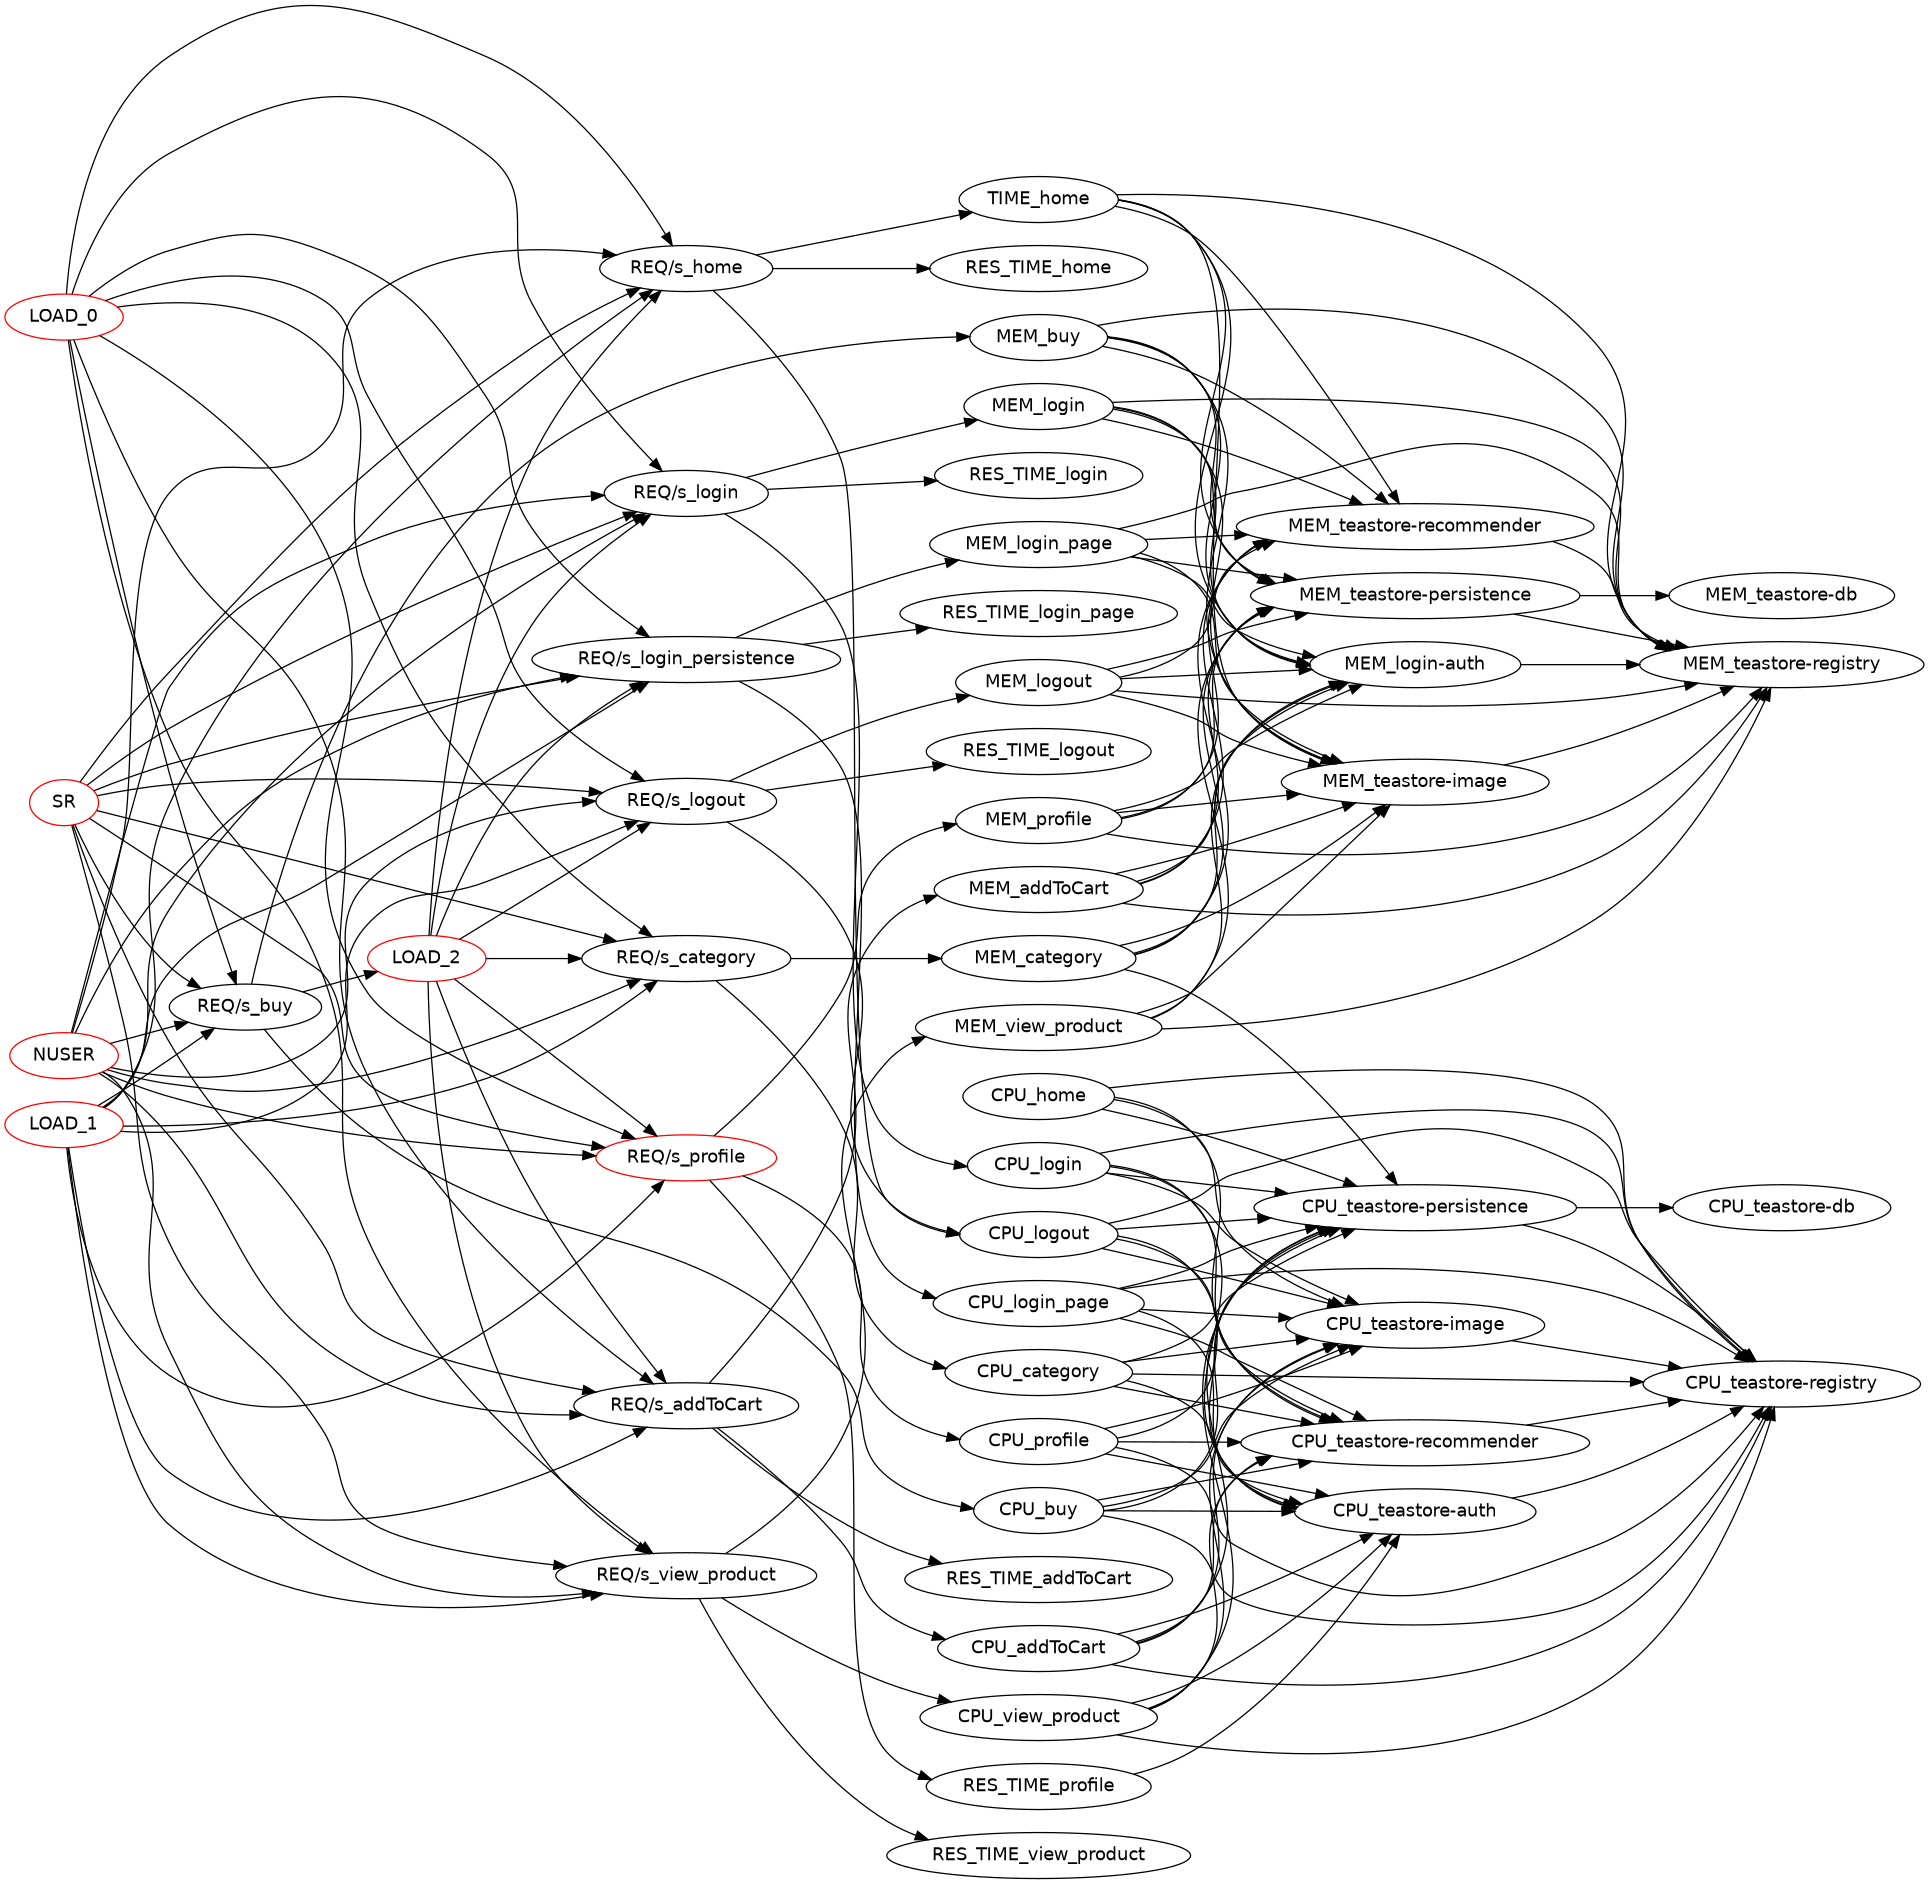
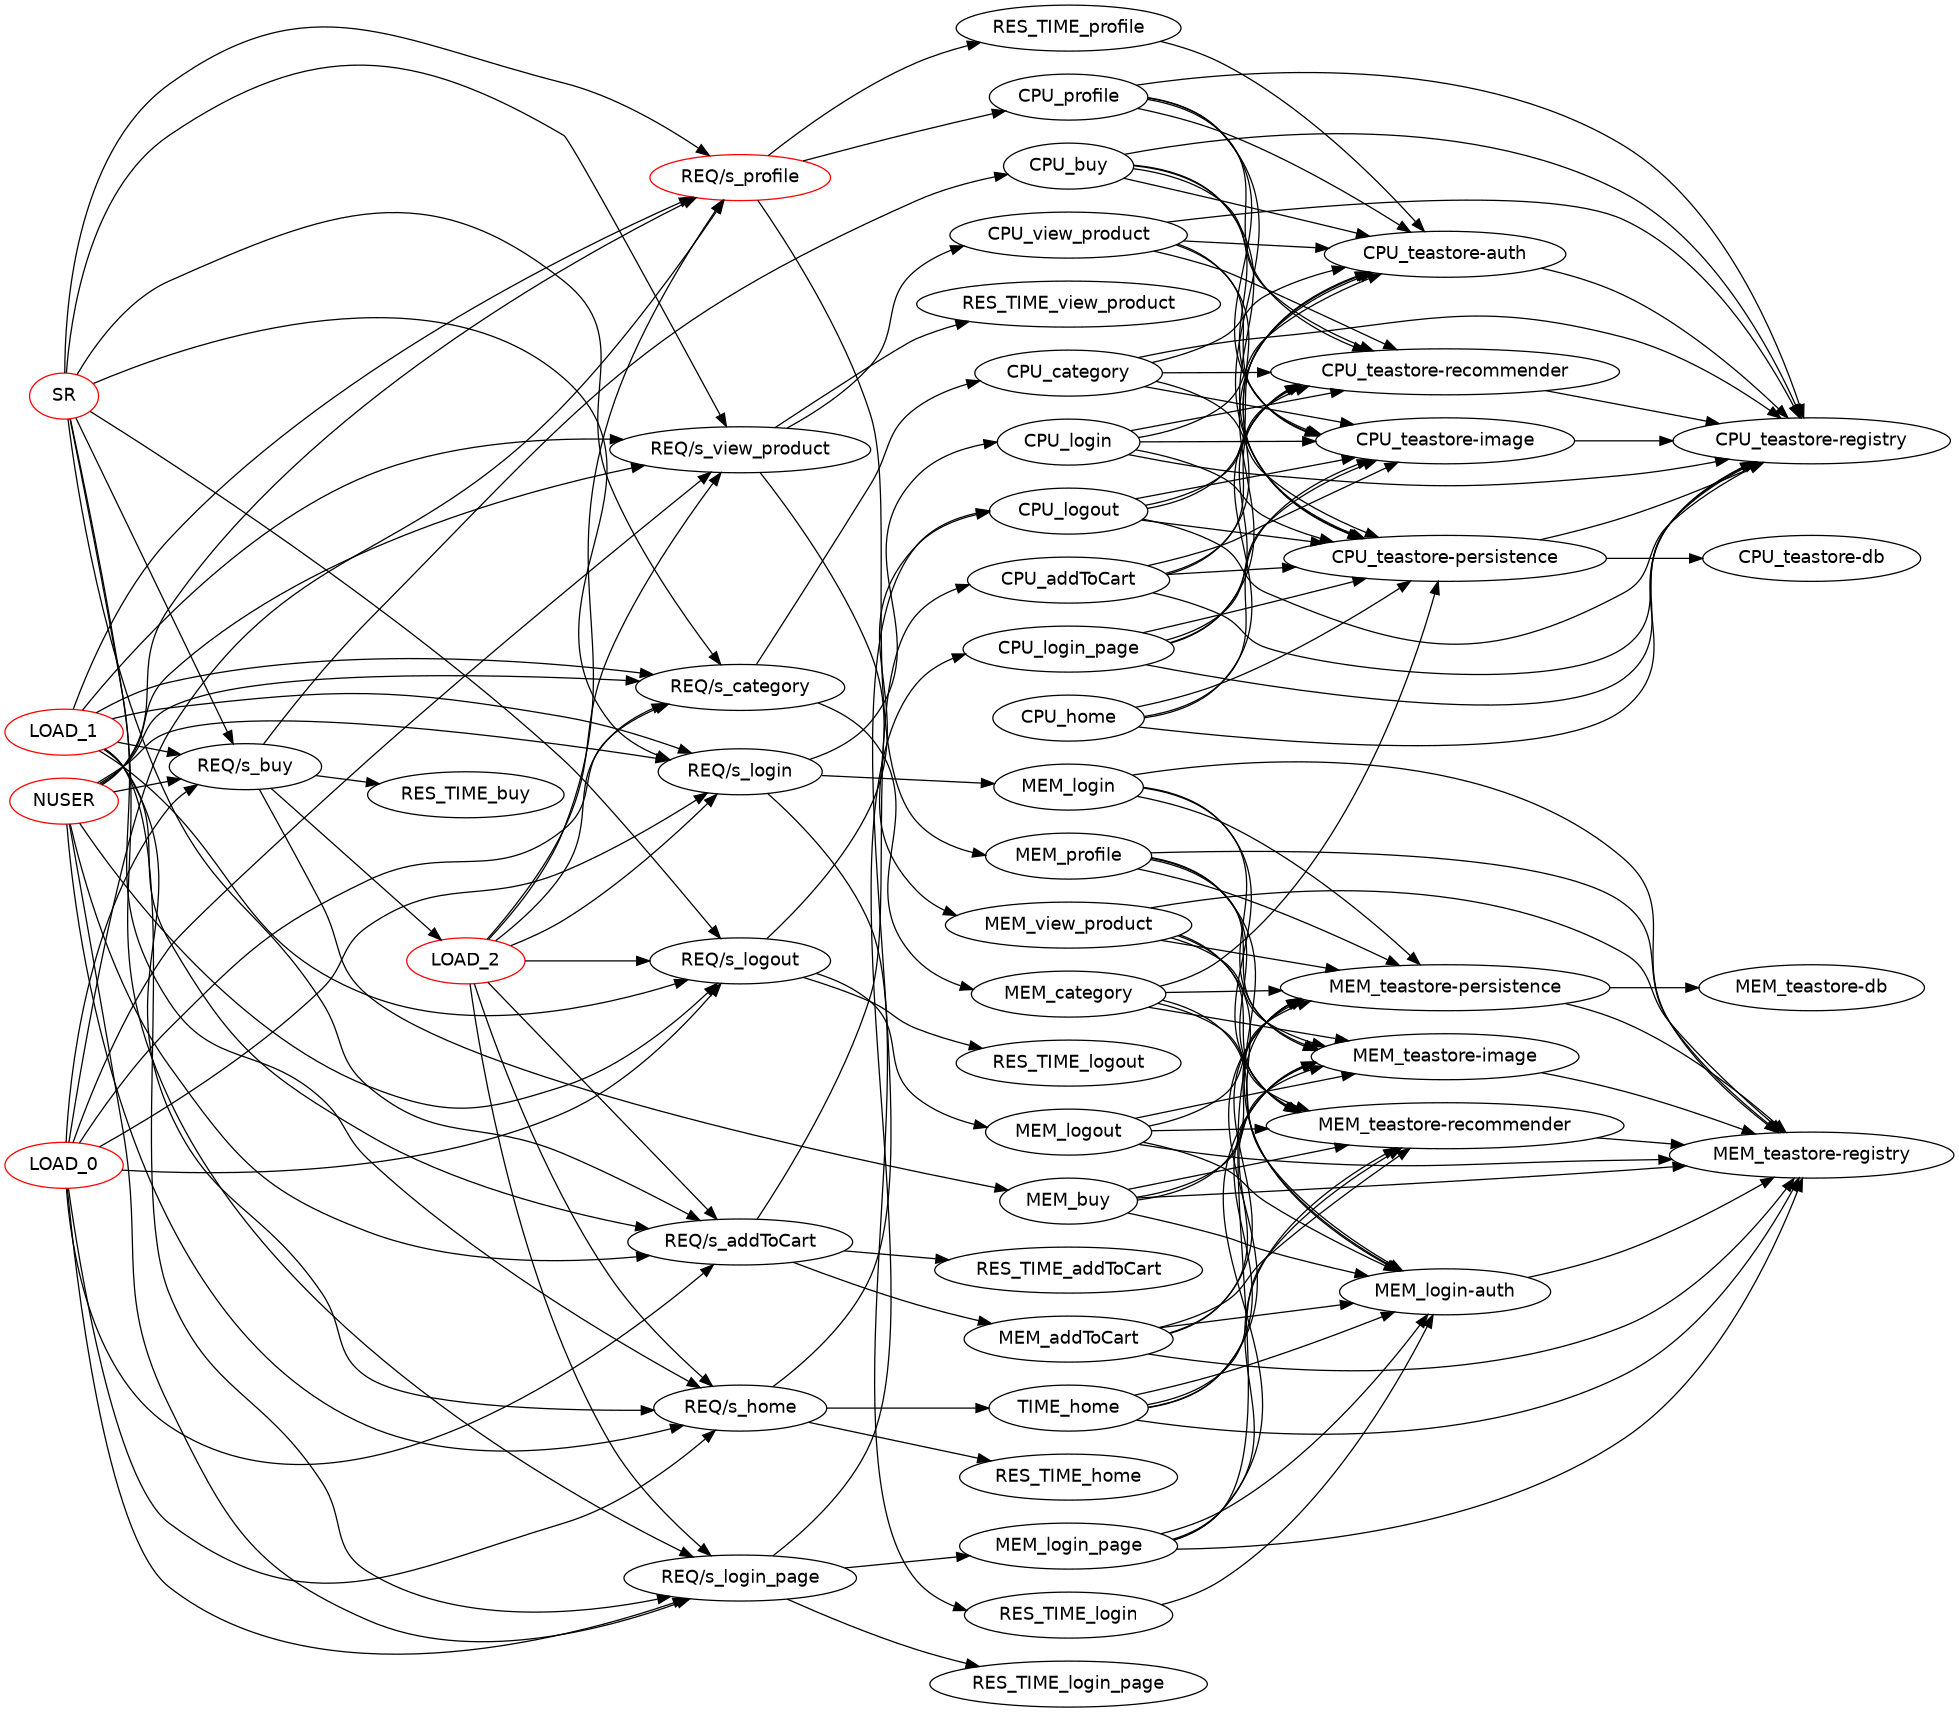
edge "MEM_login" -> "MEM_login-auth": now "RES_TIME_login" -> "MEM_login-auth"
node "REQ/s_login_persistence": label "REQ/s_login_persistence" -> "REQ/s_login_page"
node "RES_TIME_buy": added
edge "MEM_view_product" -> "MEM_teastore-recommender": added
